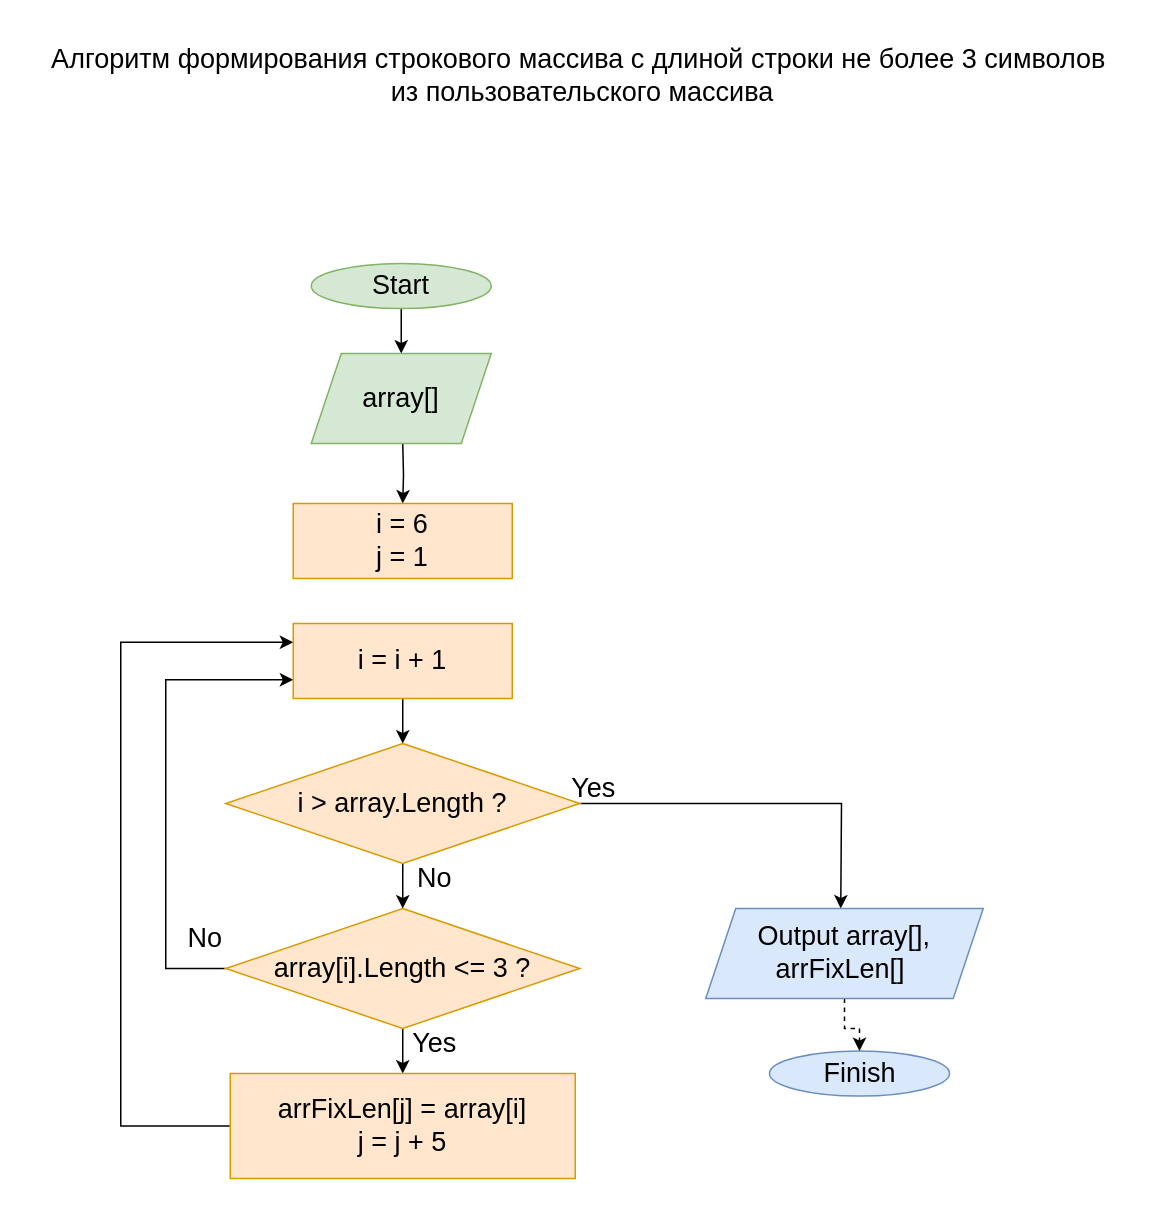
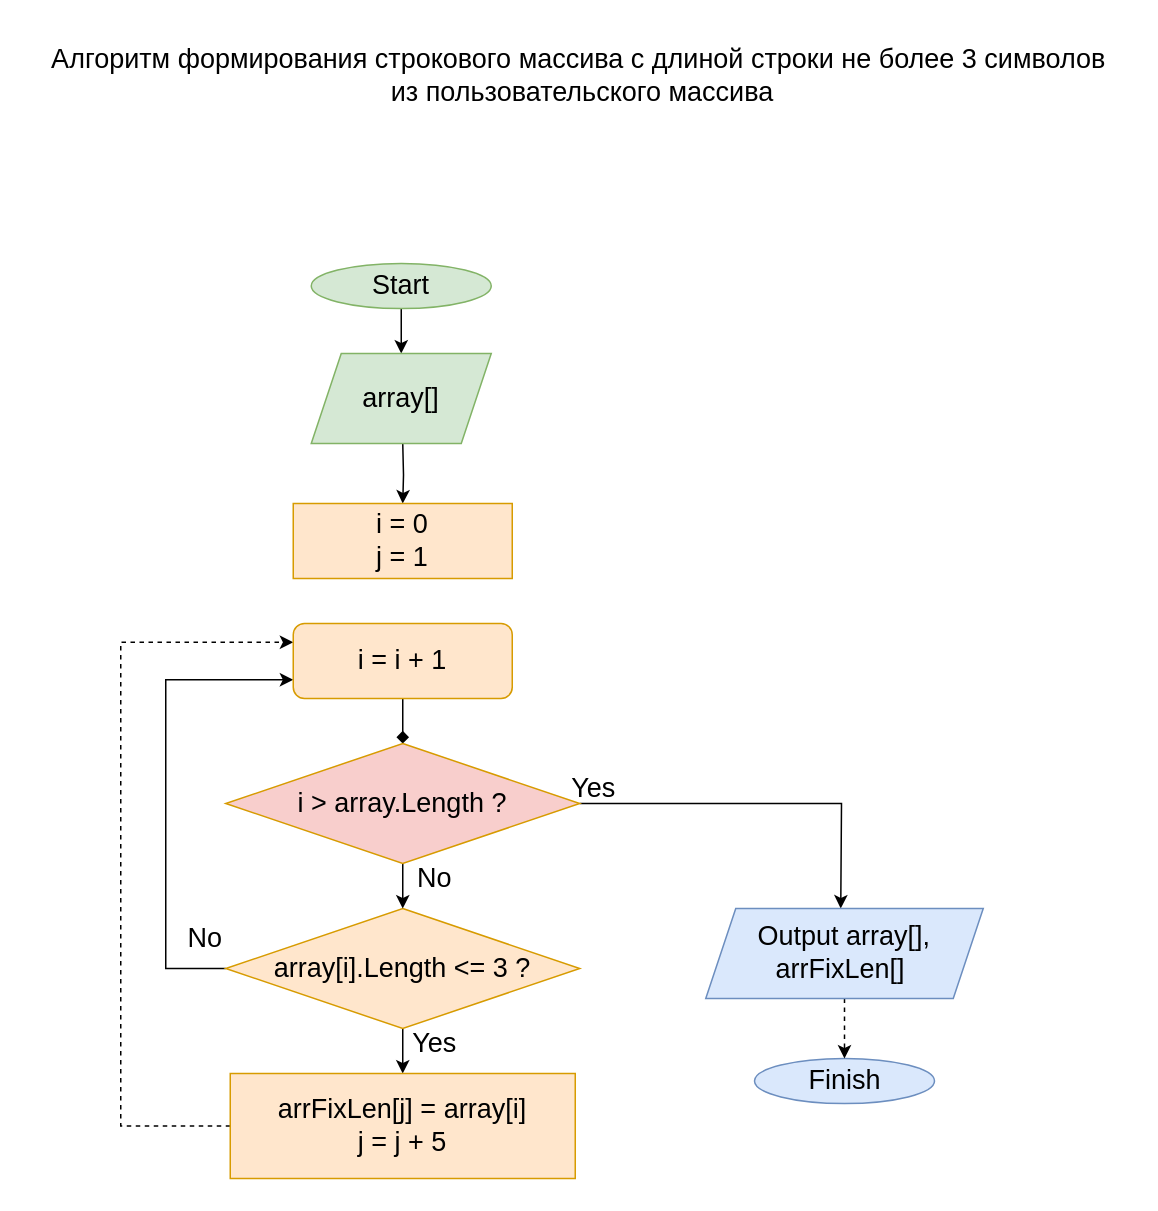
node "i = 6 j = 1": label "i = 6 j = 1" -> "i = 0 j = 1"
node "i = i + 1": shape rectangle -> rounded rectangle
edge "i = i + 1" -> "i > array.Length ?": arrowhead classic -> diamond
node "i > array.Length ?": fillcolor #ffe6cc -> #f8cecc
edge "arrFixLen[j] = array[i] j = j + 5" -> "i = i + 1": style solid -> dashed
node "Finish": moved (860, 1073) -> (845, 1081)
